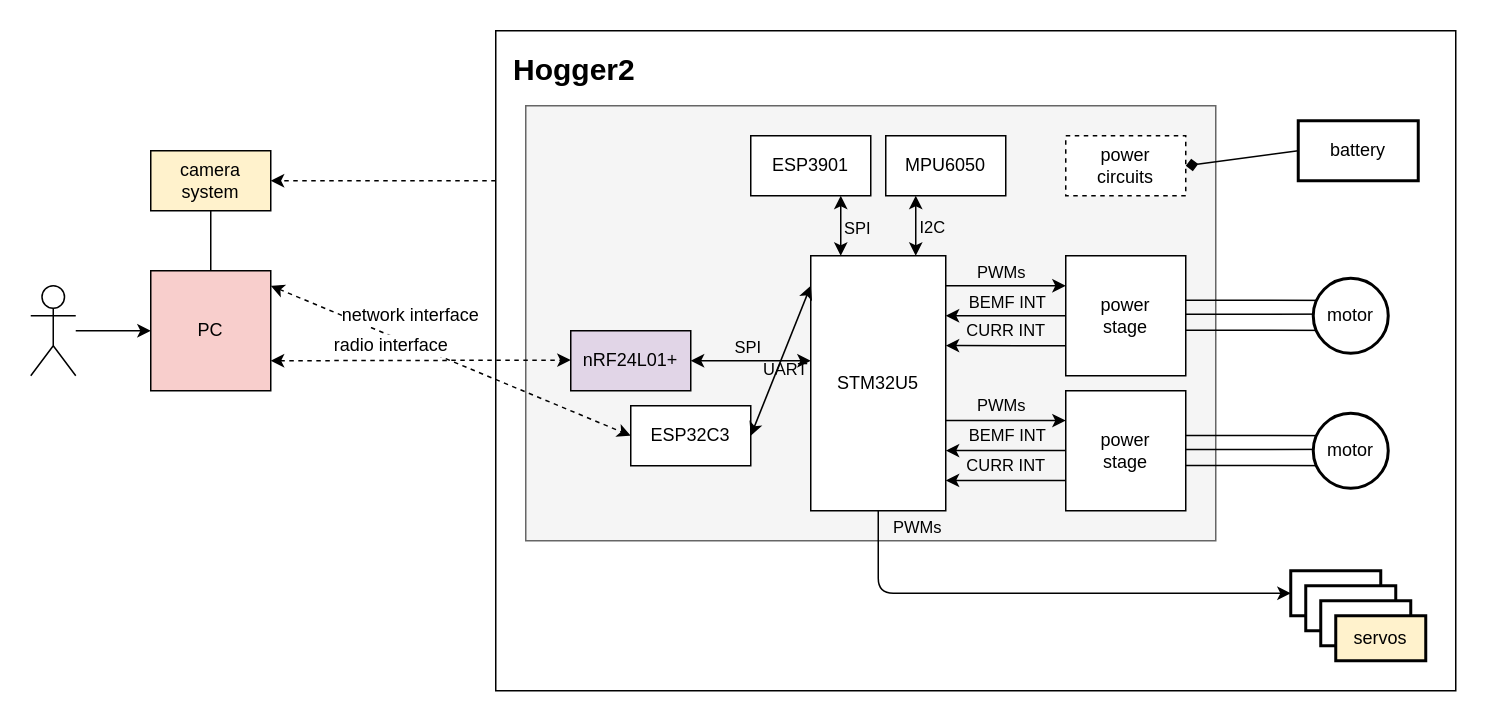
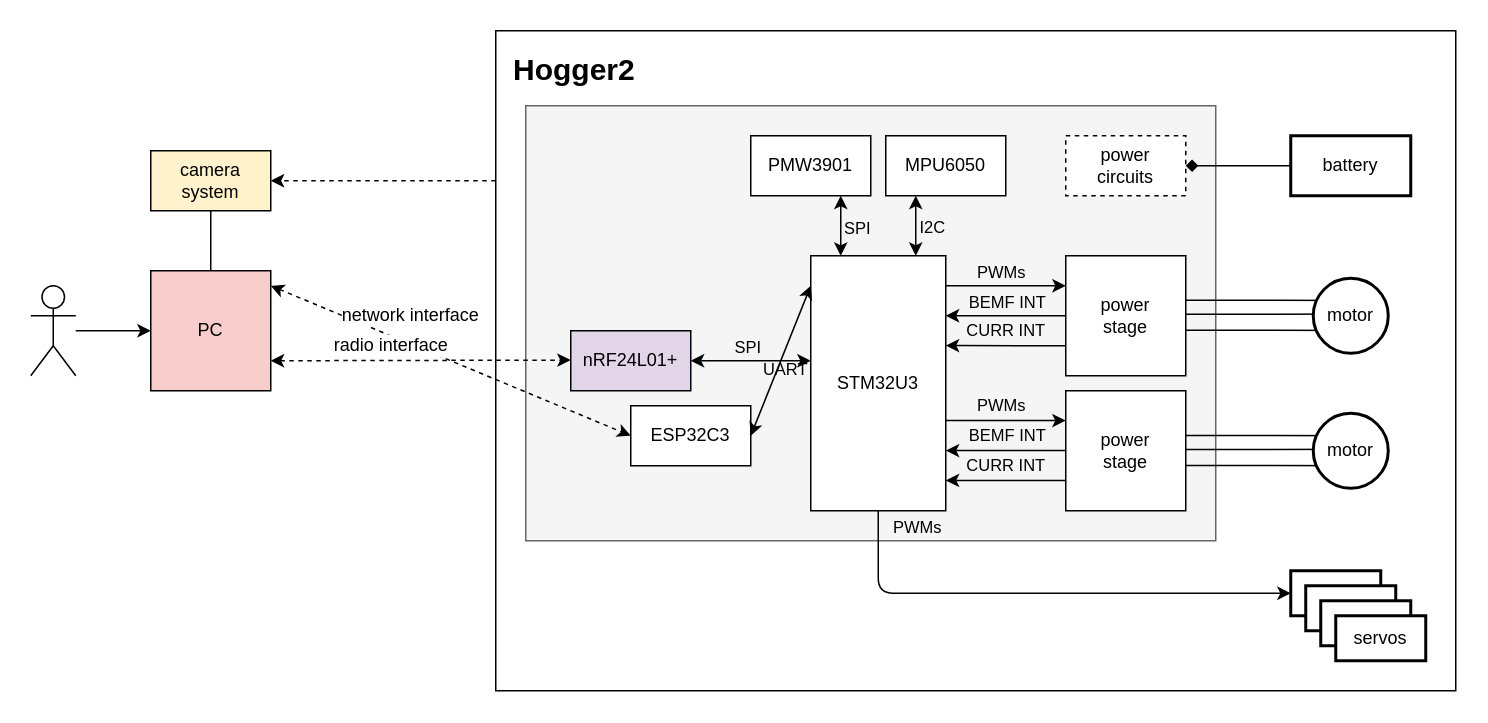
node "battery": moved (1358, 151) -> (1351, 166)
node "ESP3901": label "ESP3901" -> "PMW3901"
node "STM32U5": label "STM32U5" -> "STM32U3"
node "servos": fillcolor #fff2cc -> #ffffff
